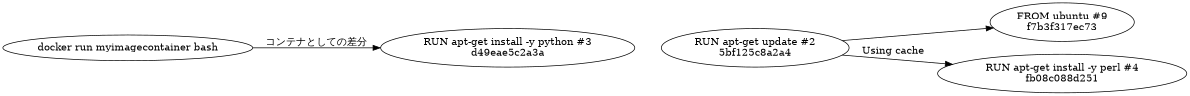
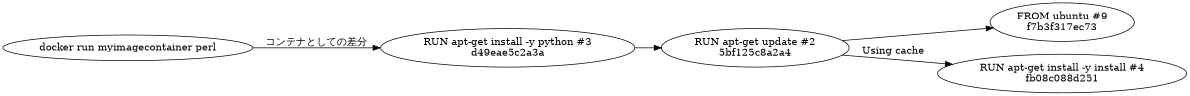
node "docker run myimagecontainer bash": label "docker run myimagecontainer bash" -> "docker run myimagecontainer perl"
edge "RUN apt-get install -y python #3 d49eae5c2a3a" -> "RUN apt-get update #2 5bf125c8a2a4": added
node "RUN apt-get install -y perl #4 fb08c088d251": label "RUN apt-get install -y perl #4 fb08c088d251" -> "RUN apt-get install -y install #4 fb08c088d251"
